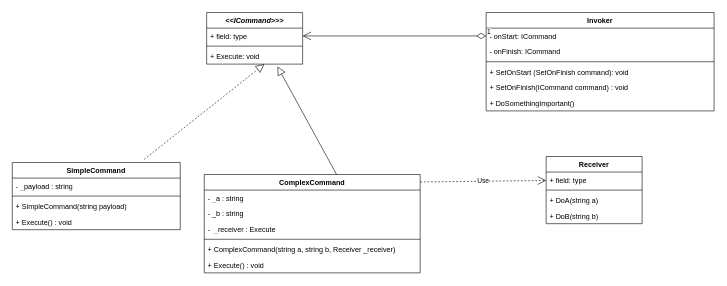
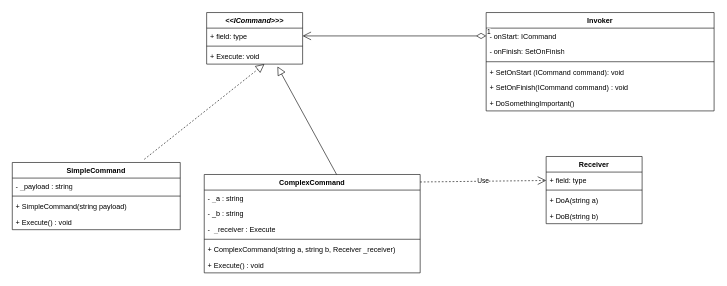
node "- onFinish: ICommand": label "- onFinish: ICommand" -> "- onFinish: SetOnFinish"
node "+ SetOnStart (SetOnFinish command): void": label "+ SetOnStart (SetOnFinish command): void" -> "+ SetOnStart (ICommand command): void"
